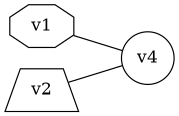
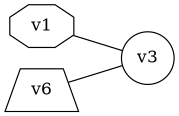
node "v4": label "v4" -> "v3"
node "v2": label "v2" -> "v6"
